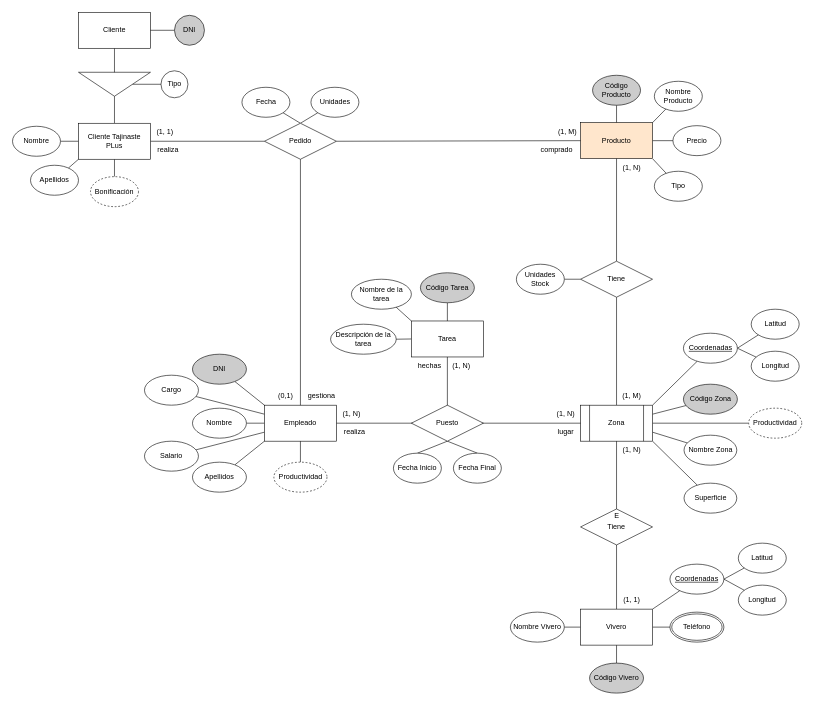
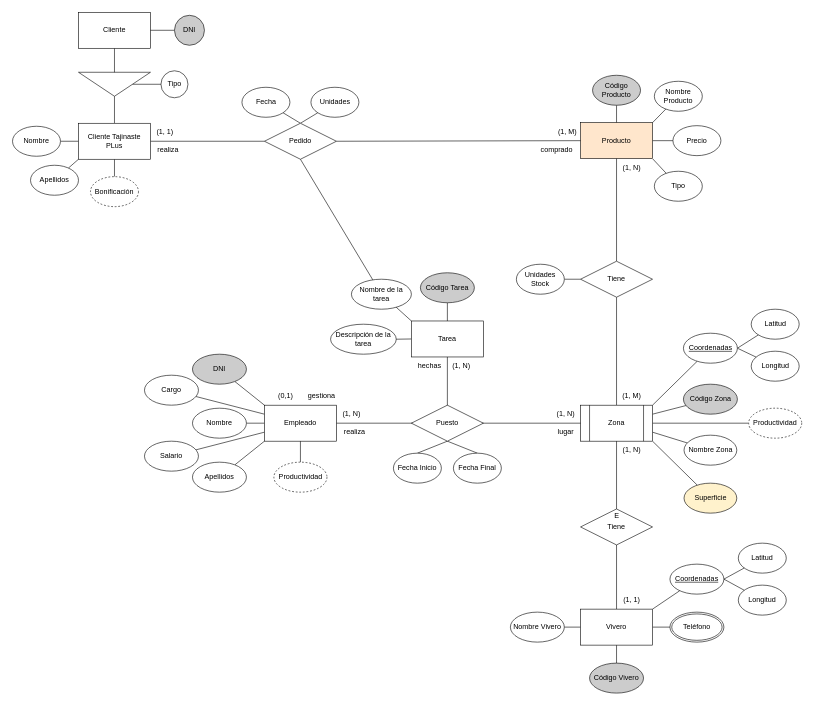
edge "Pedido" -- "Empleado": now "Pedido" -- "Nombre de la tarea"
node "Superficie": fillcolor #ffffff -> #fff2cc
